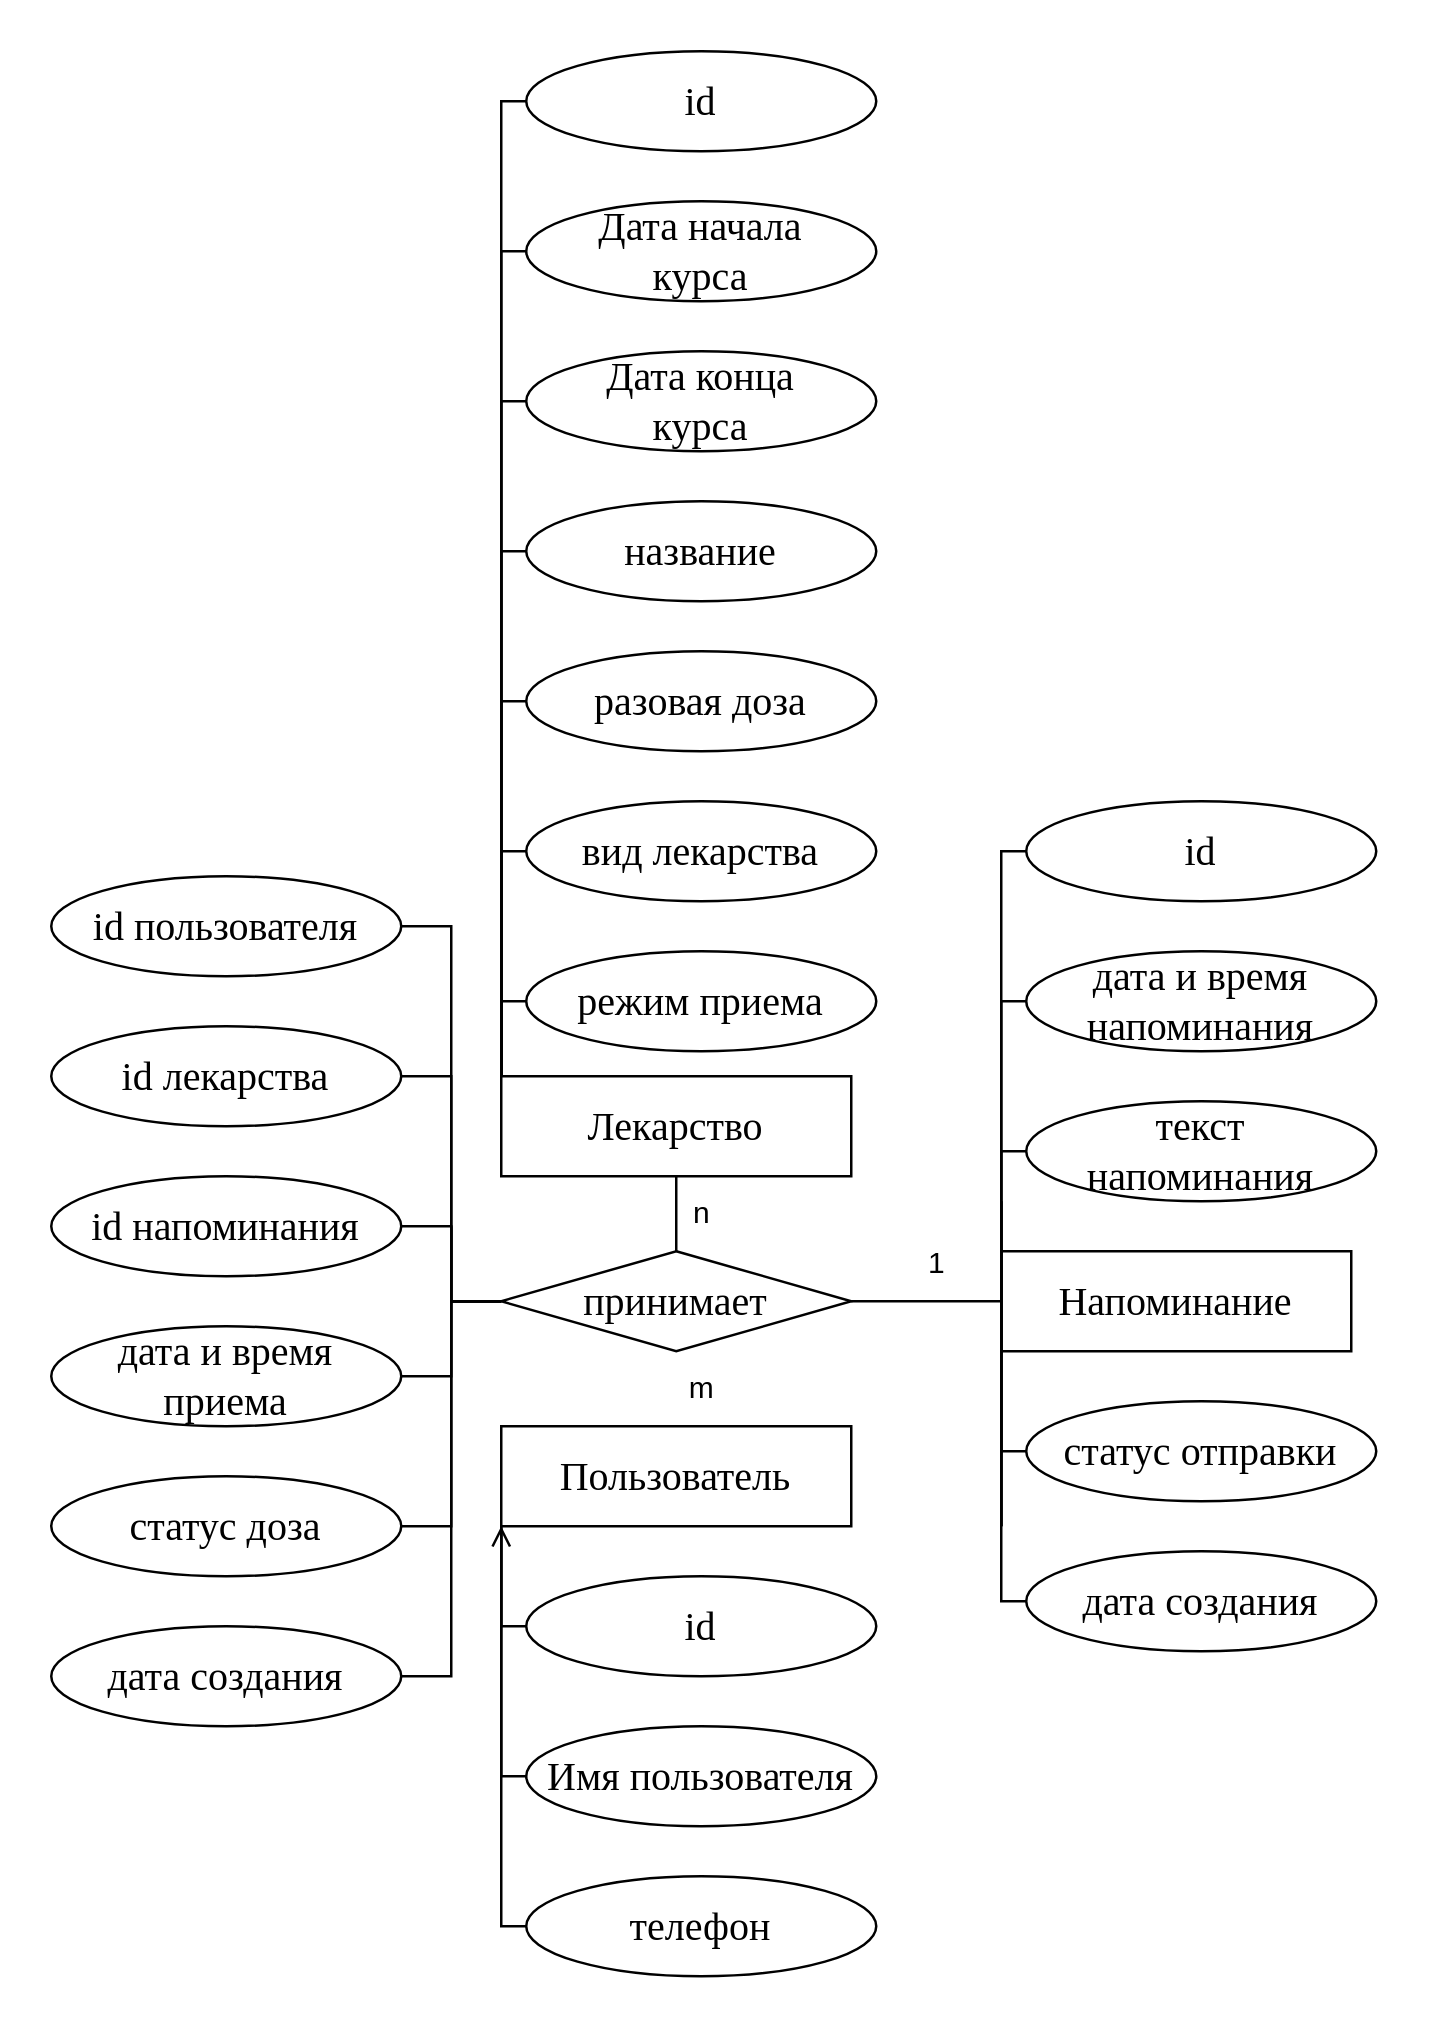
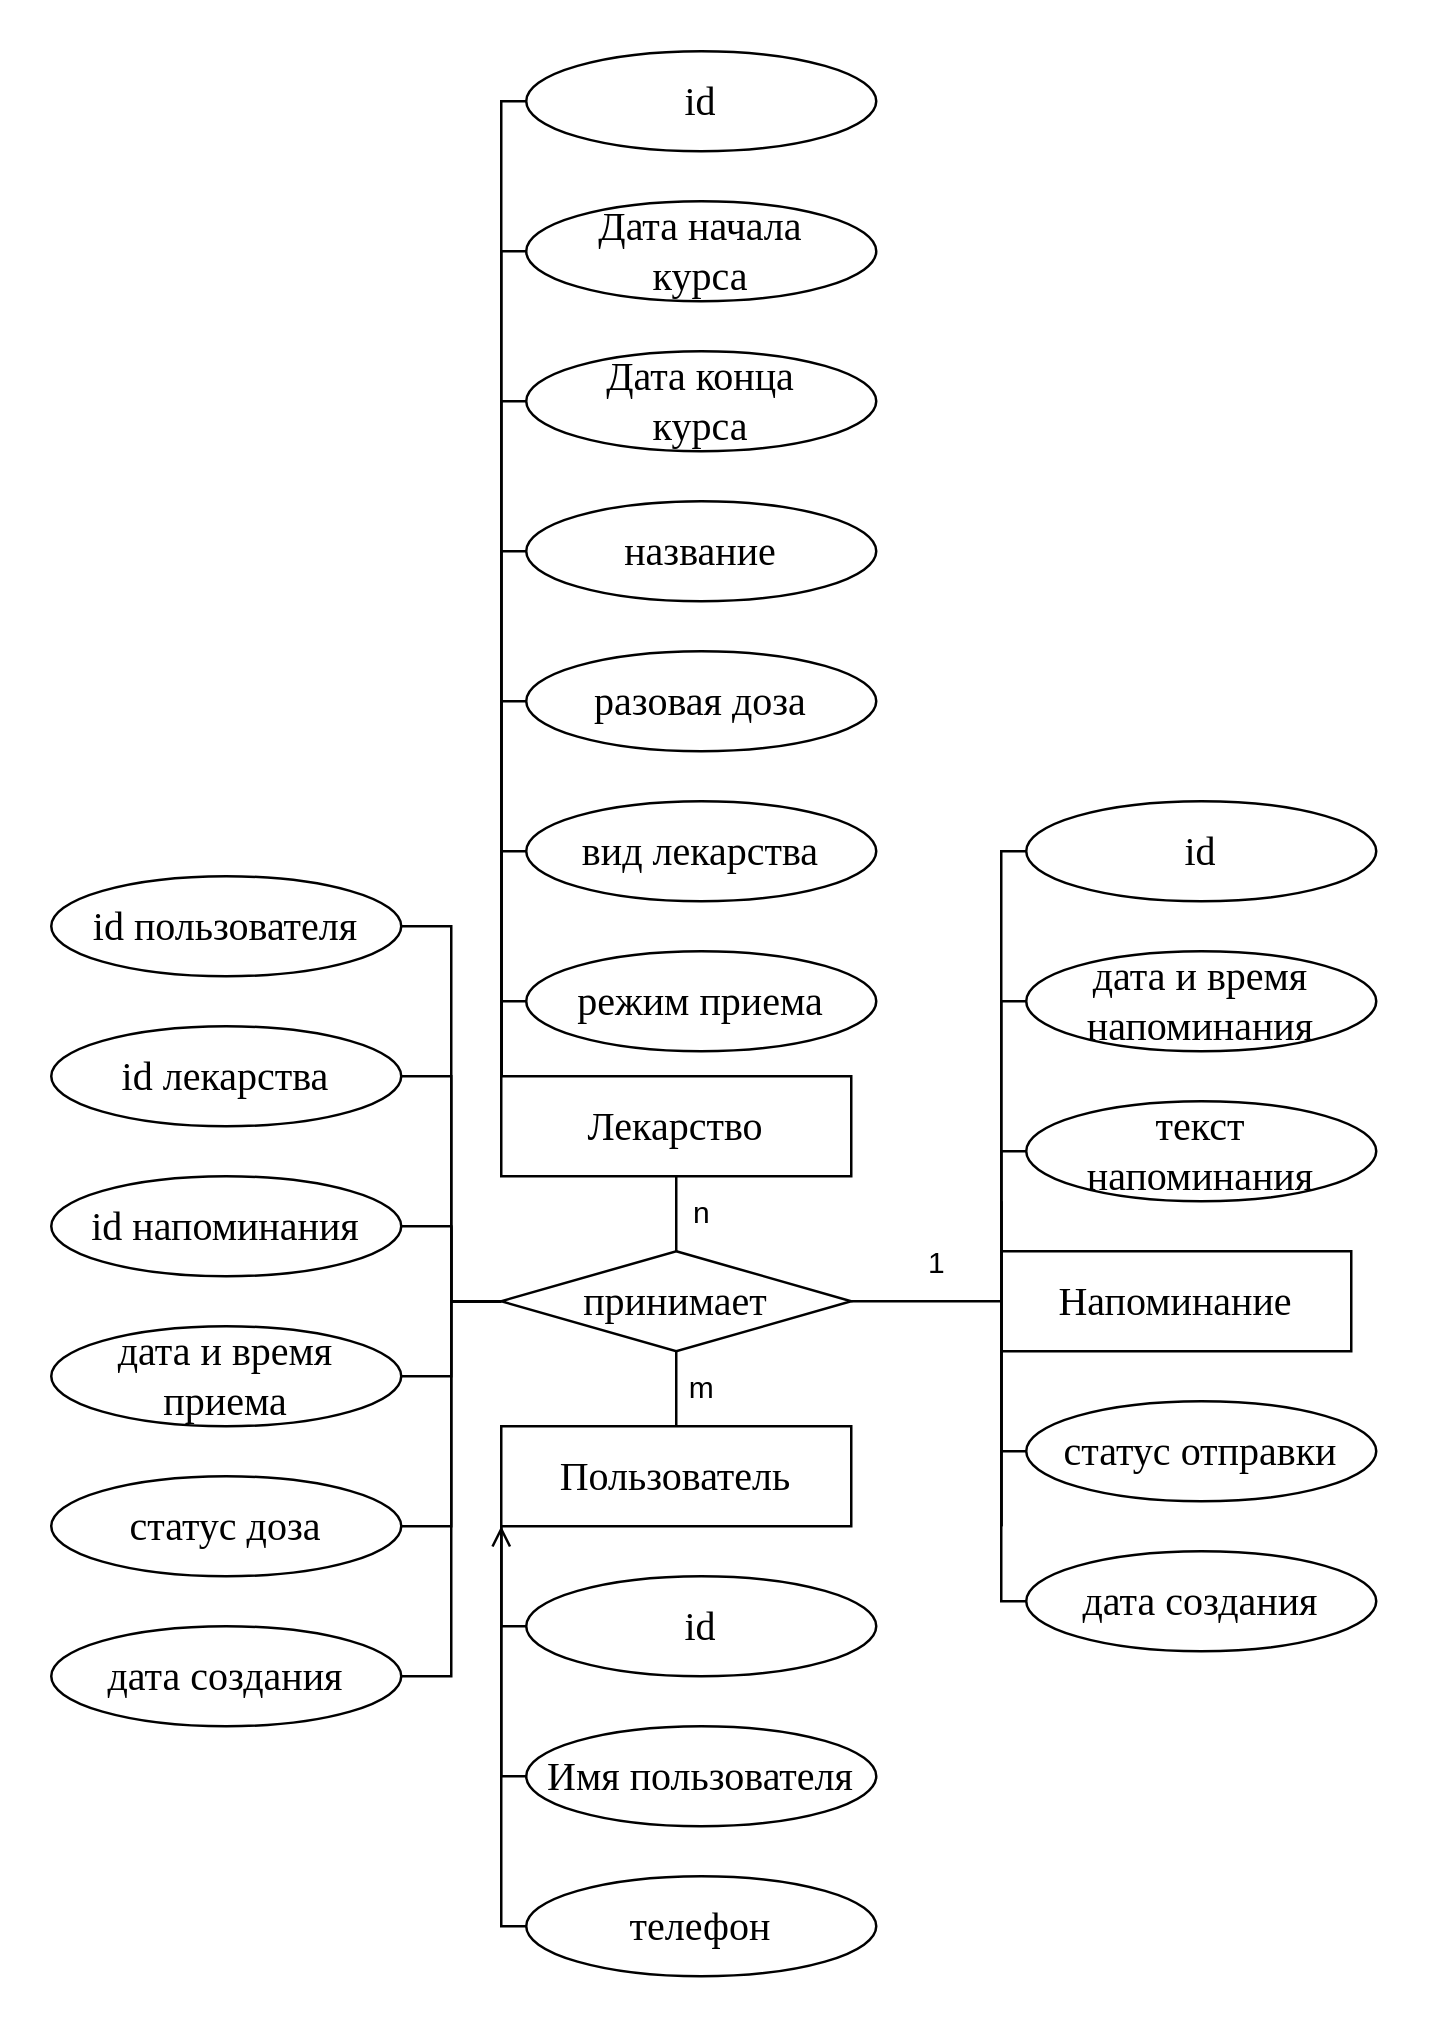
edge "принимает" -- "Пользователь": added
